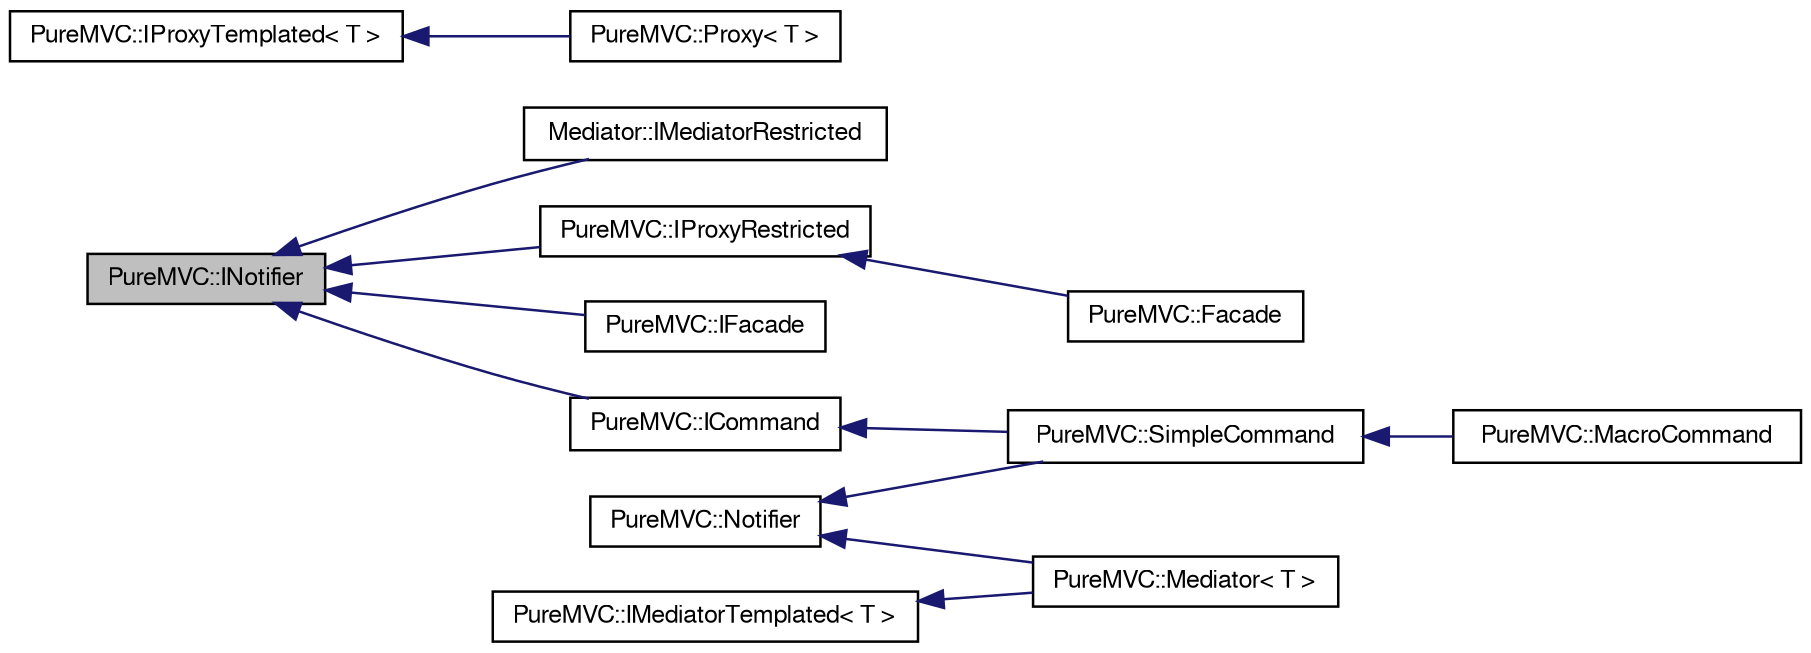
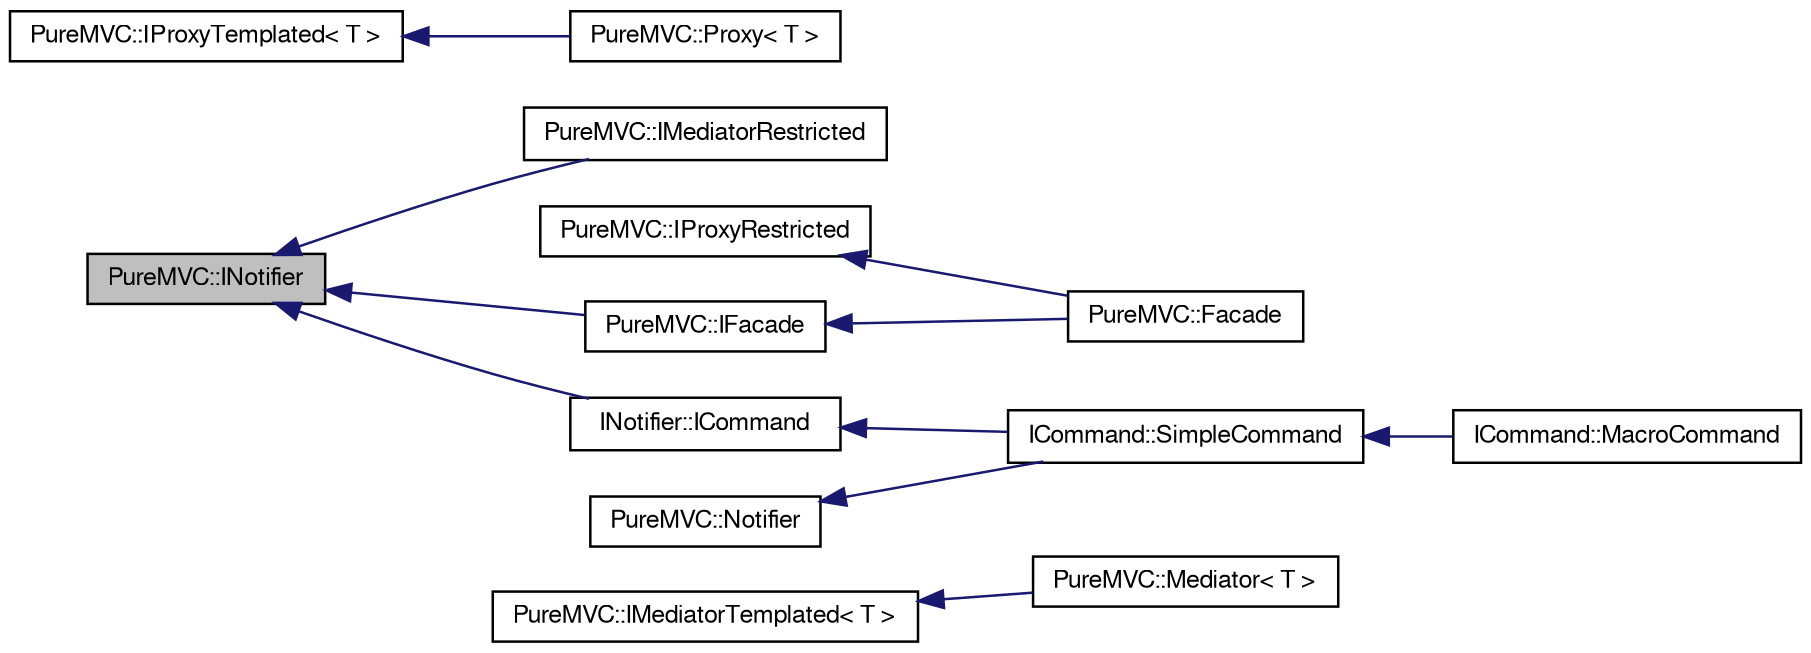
node "Mediator::IMediatorRestricted": label "Mediator::IMediatorRestricted" -> "PureMVC::IMediatorRestricted"
edge "PureMVC::IProxyRestricted" -> "PureMVC::INotifier": removed
edge "PureMVC::Facade" -> "PureMVC::IFacade": added
node "PureMVC::ICommand": label "PureMVC::ICommand" -> "INotifier::ICommand"
node "PureMVC::SimpleCommand": label "PureMVC::SimpleCommand" -> "ICommand::SimpleCommand"
node "PureMVC::MacroCommand": label "PureMVC::MacroCommand" -> "ICommand::MacroCommand"
edge "PureMVC::Mediator< T >" -> "PureMVC::Notifier": removed
